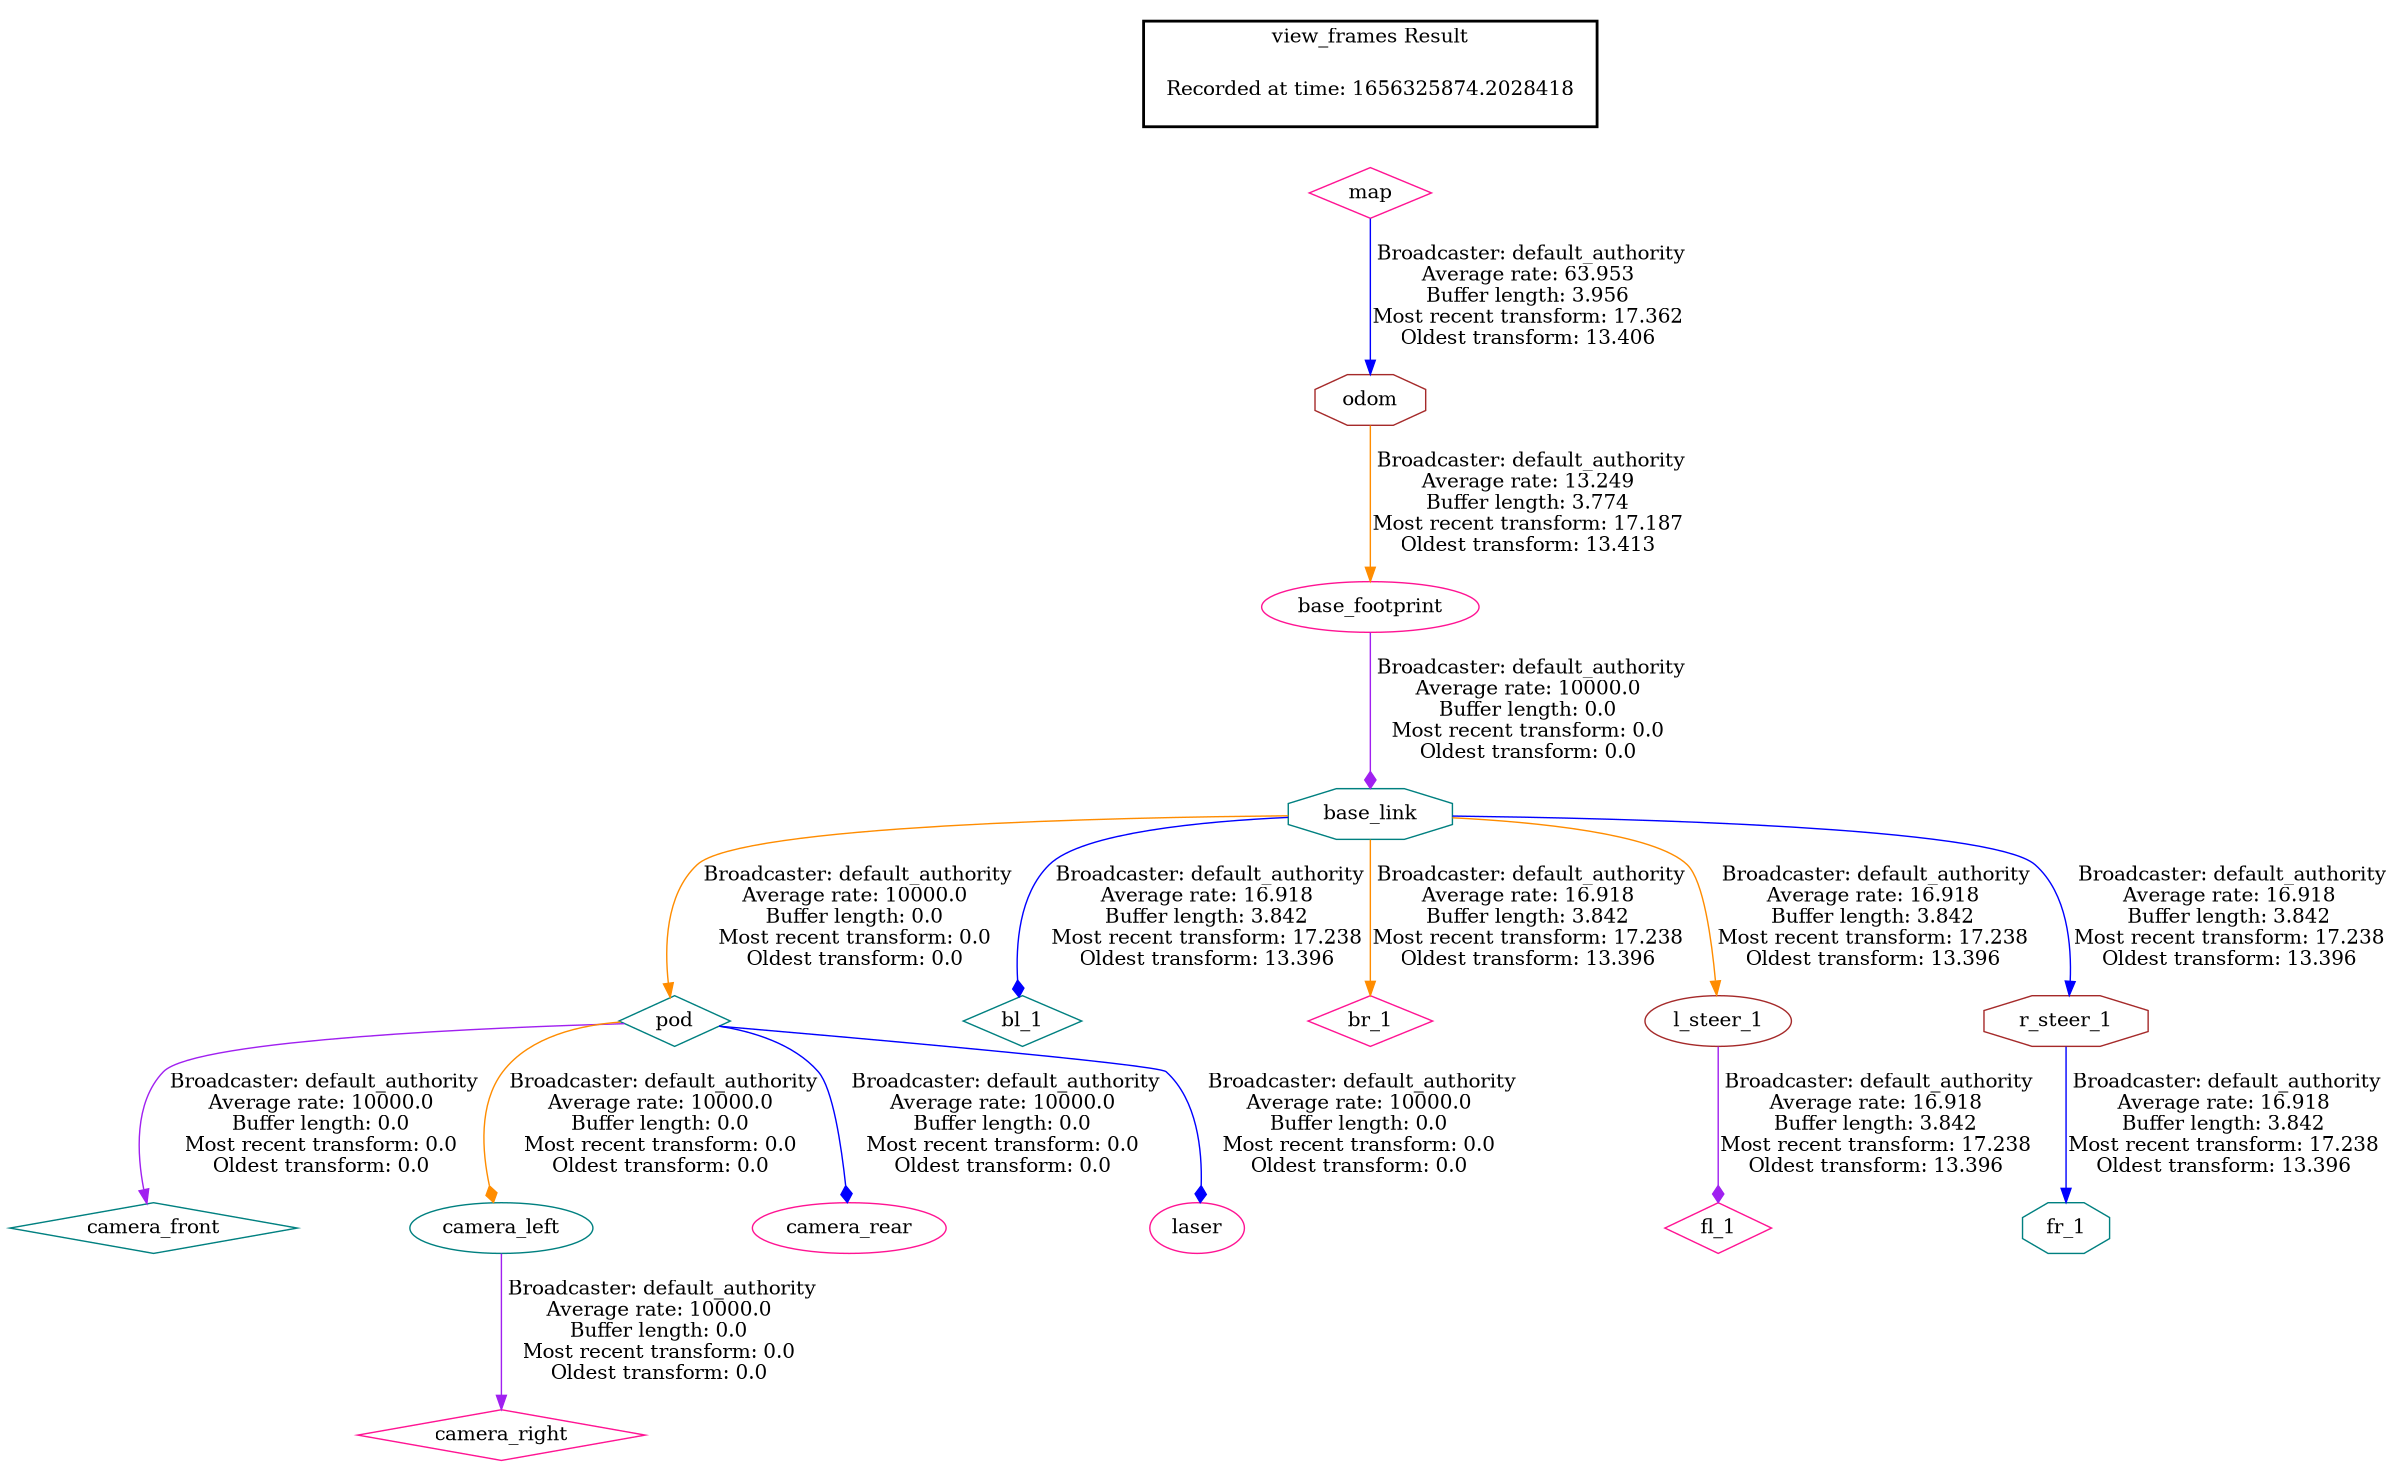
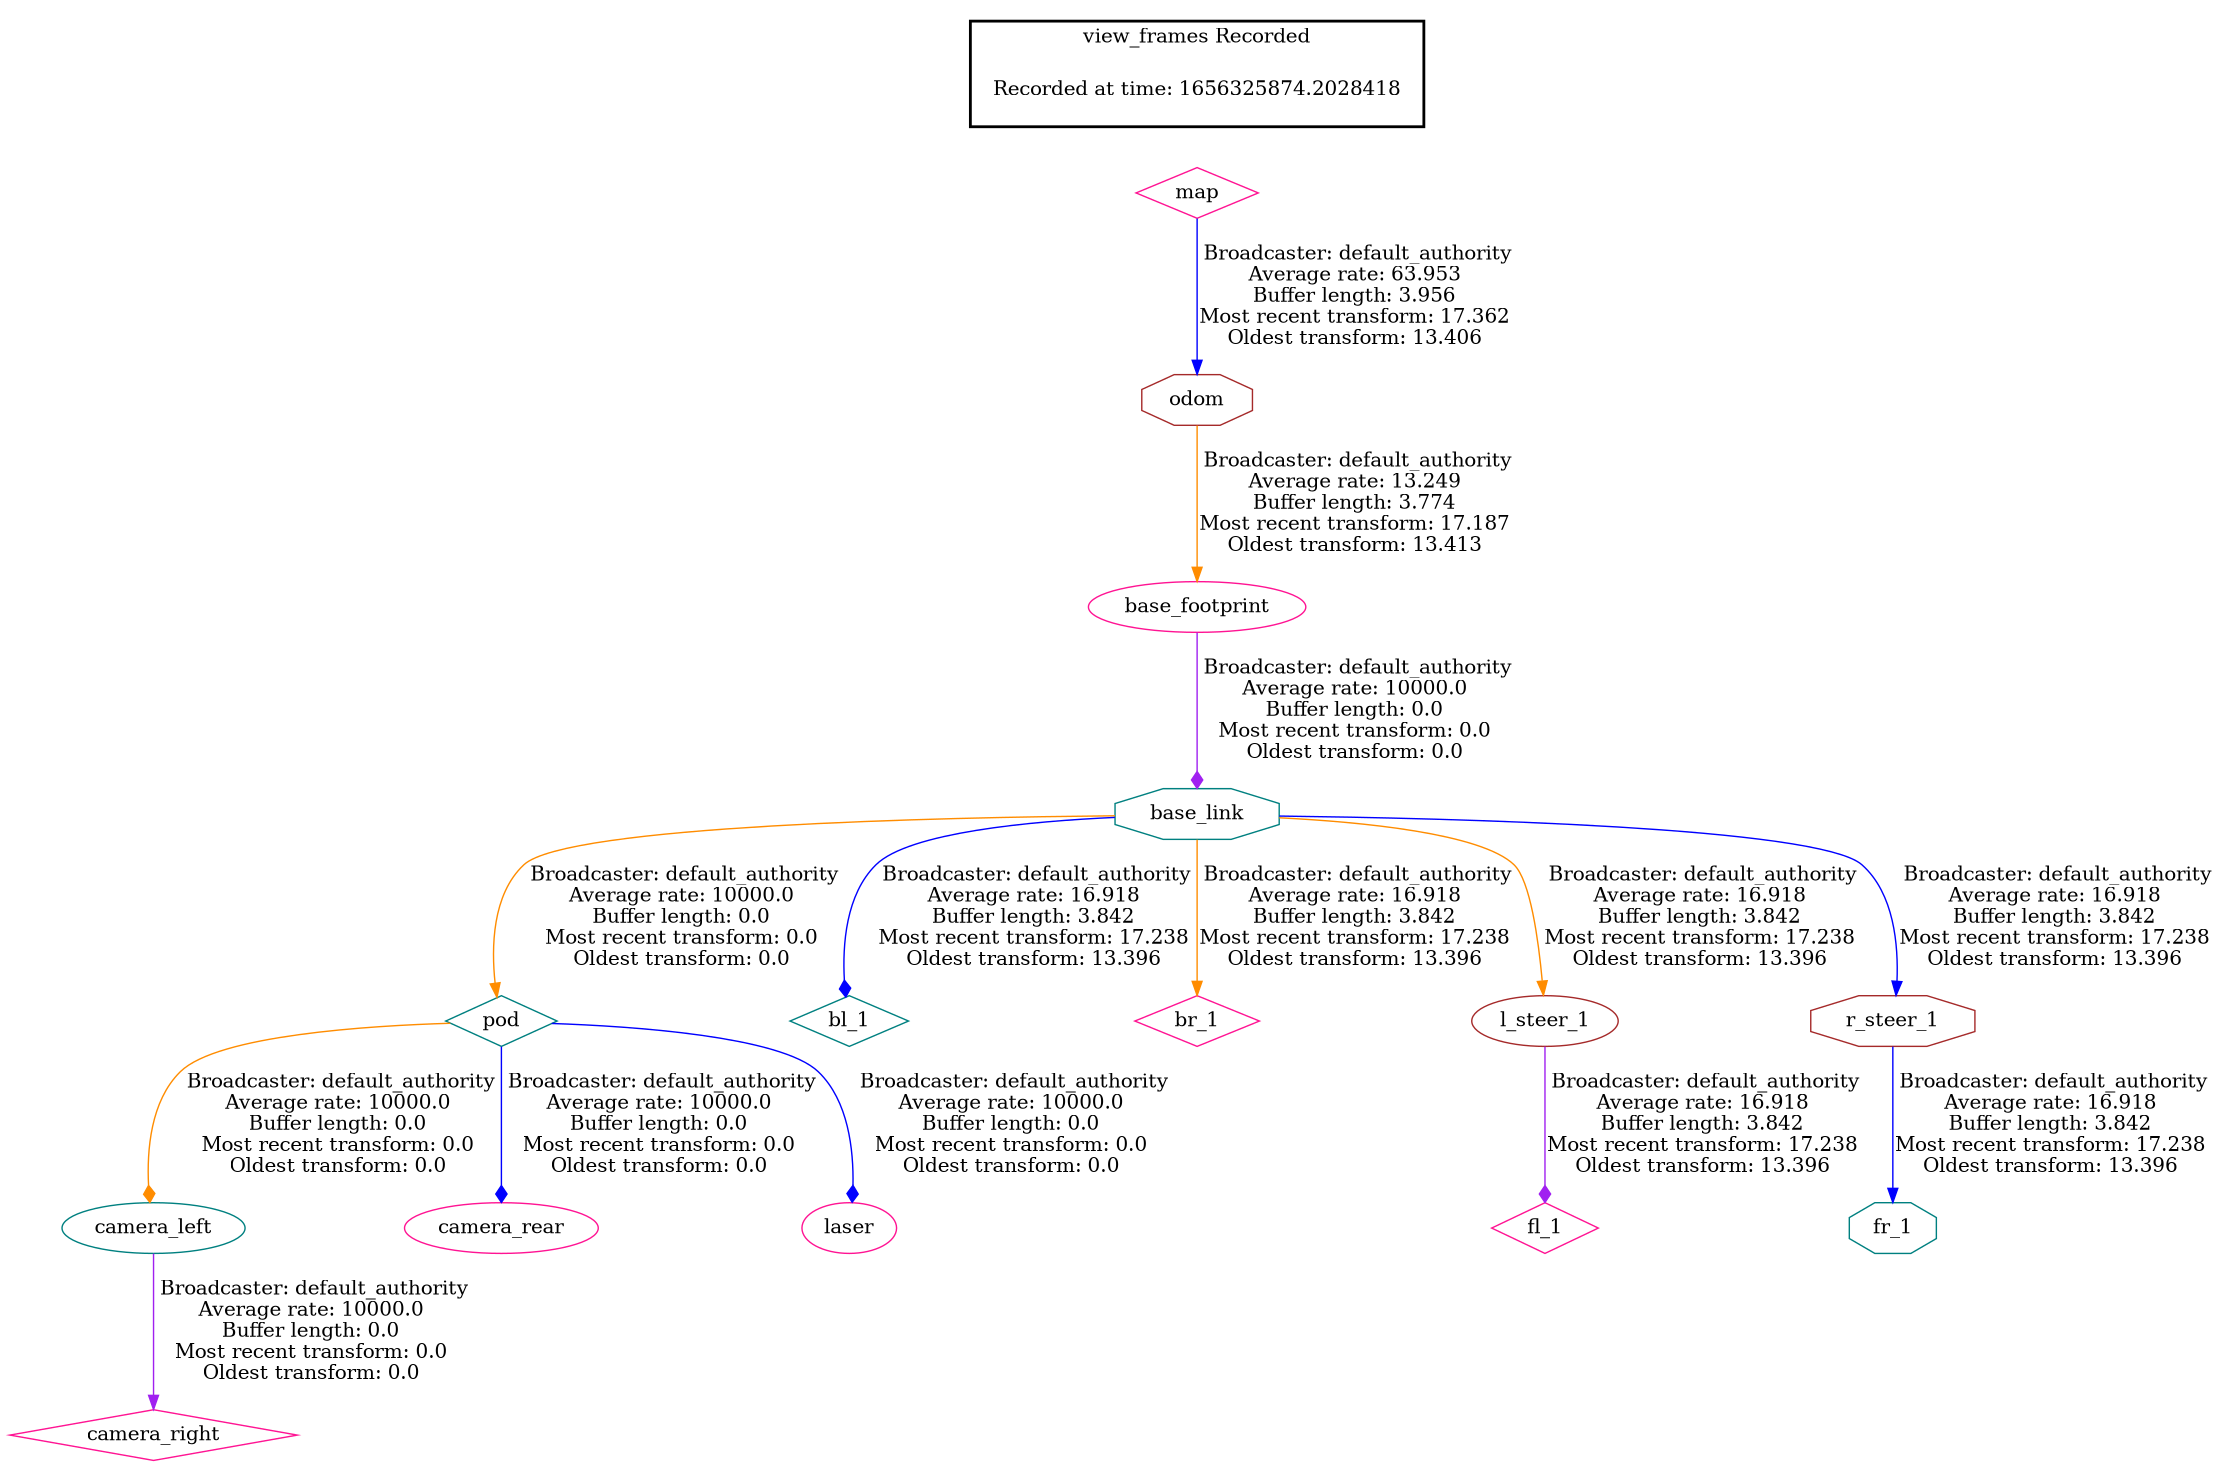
cluster "view_frames Result": label "view_frames Result" -> "view_frames Recorded"
node "camera_front": removed
